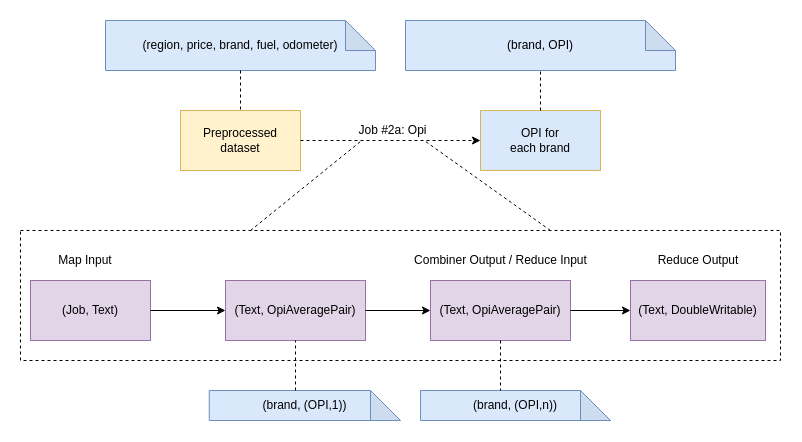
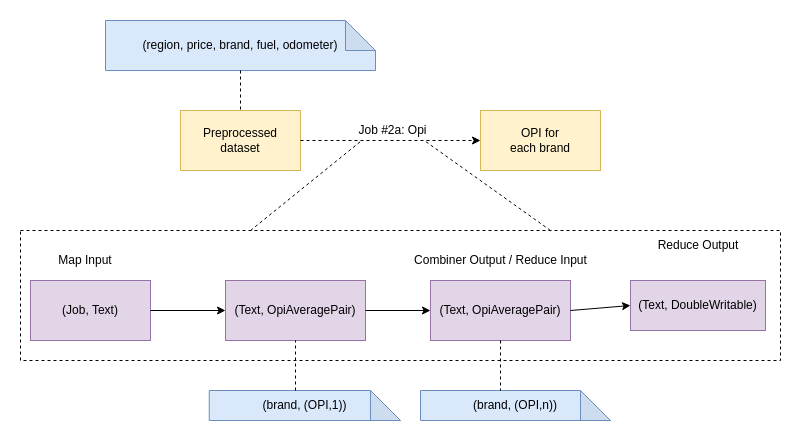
node "(brand, OPI)": removed
edge "(brand, OPI)" -- "OPI for each brand": removed
node "OPI for each brand": fillcolor #dae8fc -> #fff2cc
node "Reduce Output": moved (698, 261) -> (698, 246)
node "(Text, DoubleWritable)": size 135x60 -> 135x50
